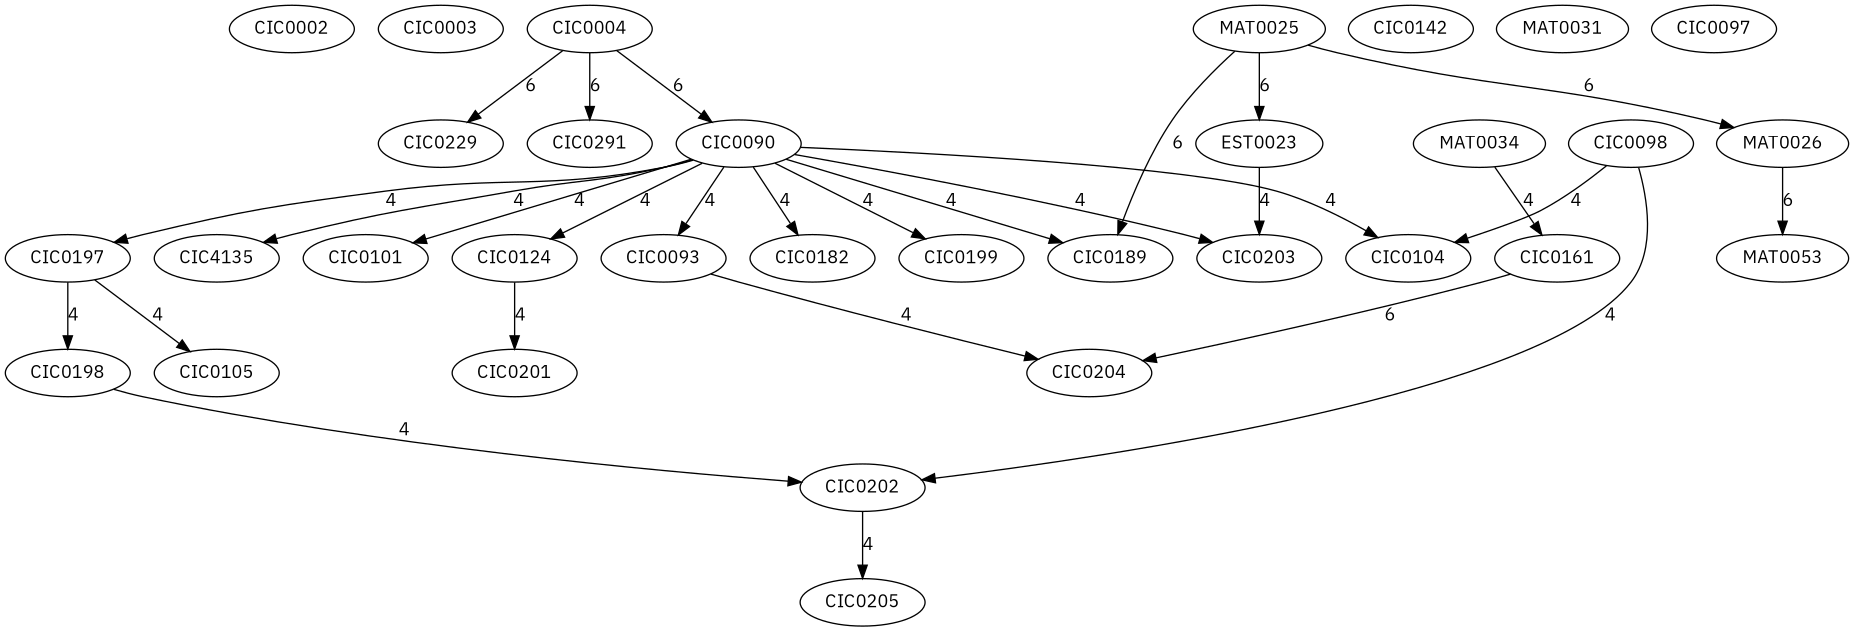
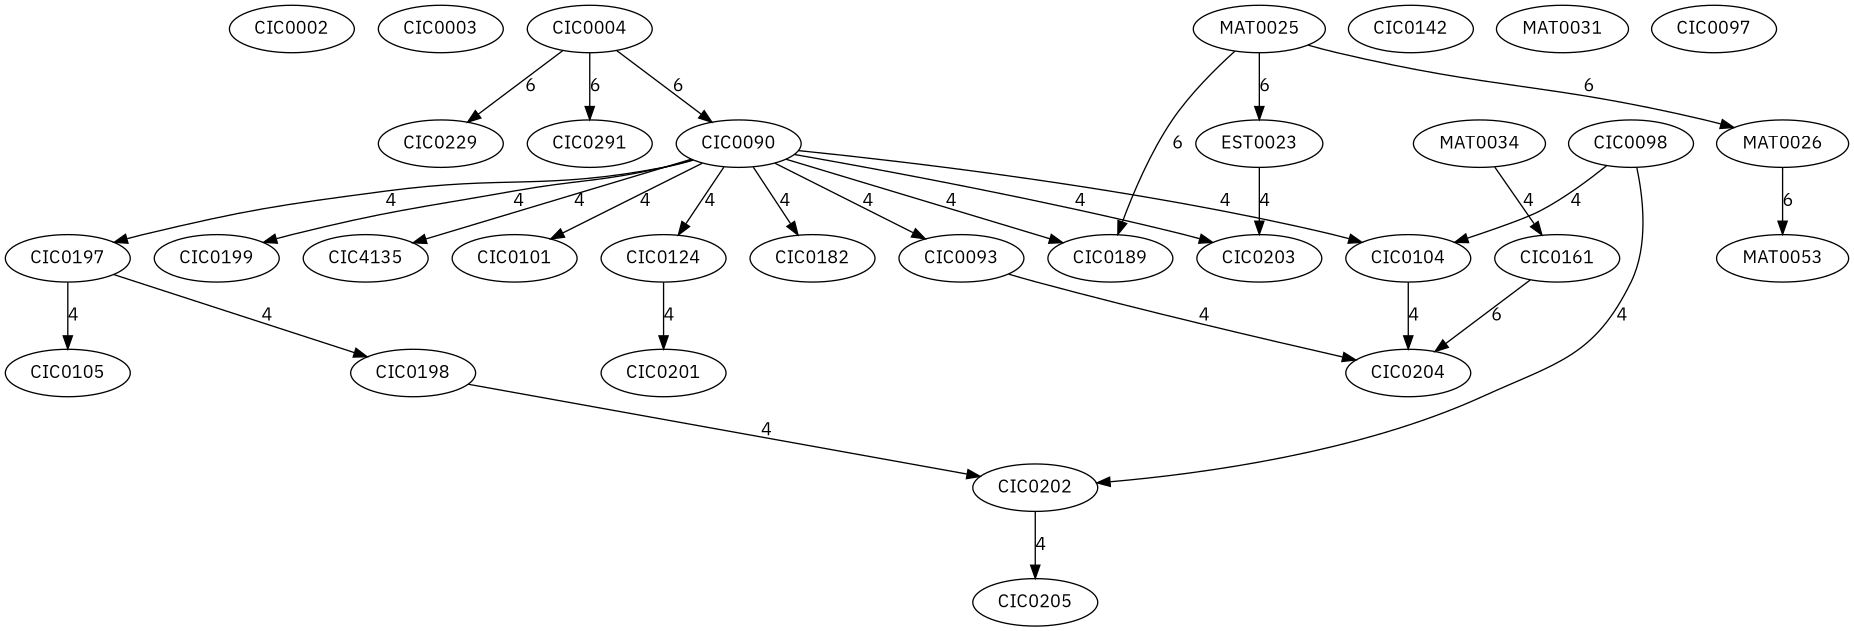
edge "CIC0104" -> "CIC0204": added, label "4"
